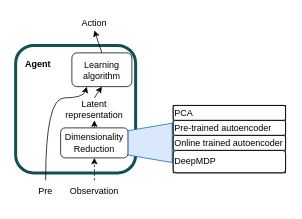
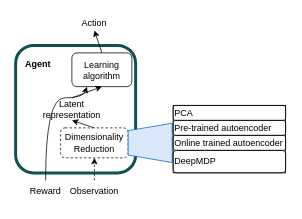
node "Latent representation": moved (94, 109) -> (72, 109)
node "Dimensionality Reduction": style solid -> dashed
node "Pre": label "Pre" -> "Reward"
